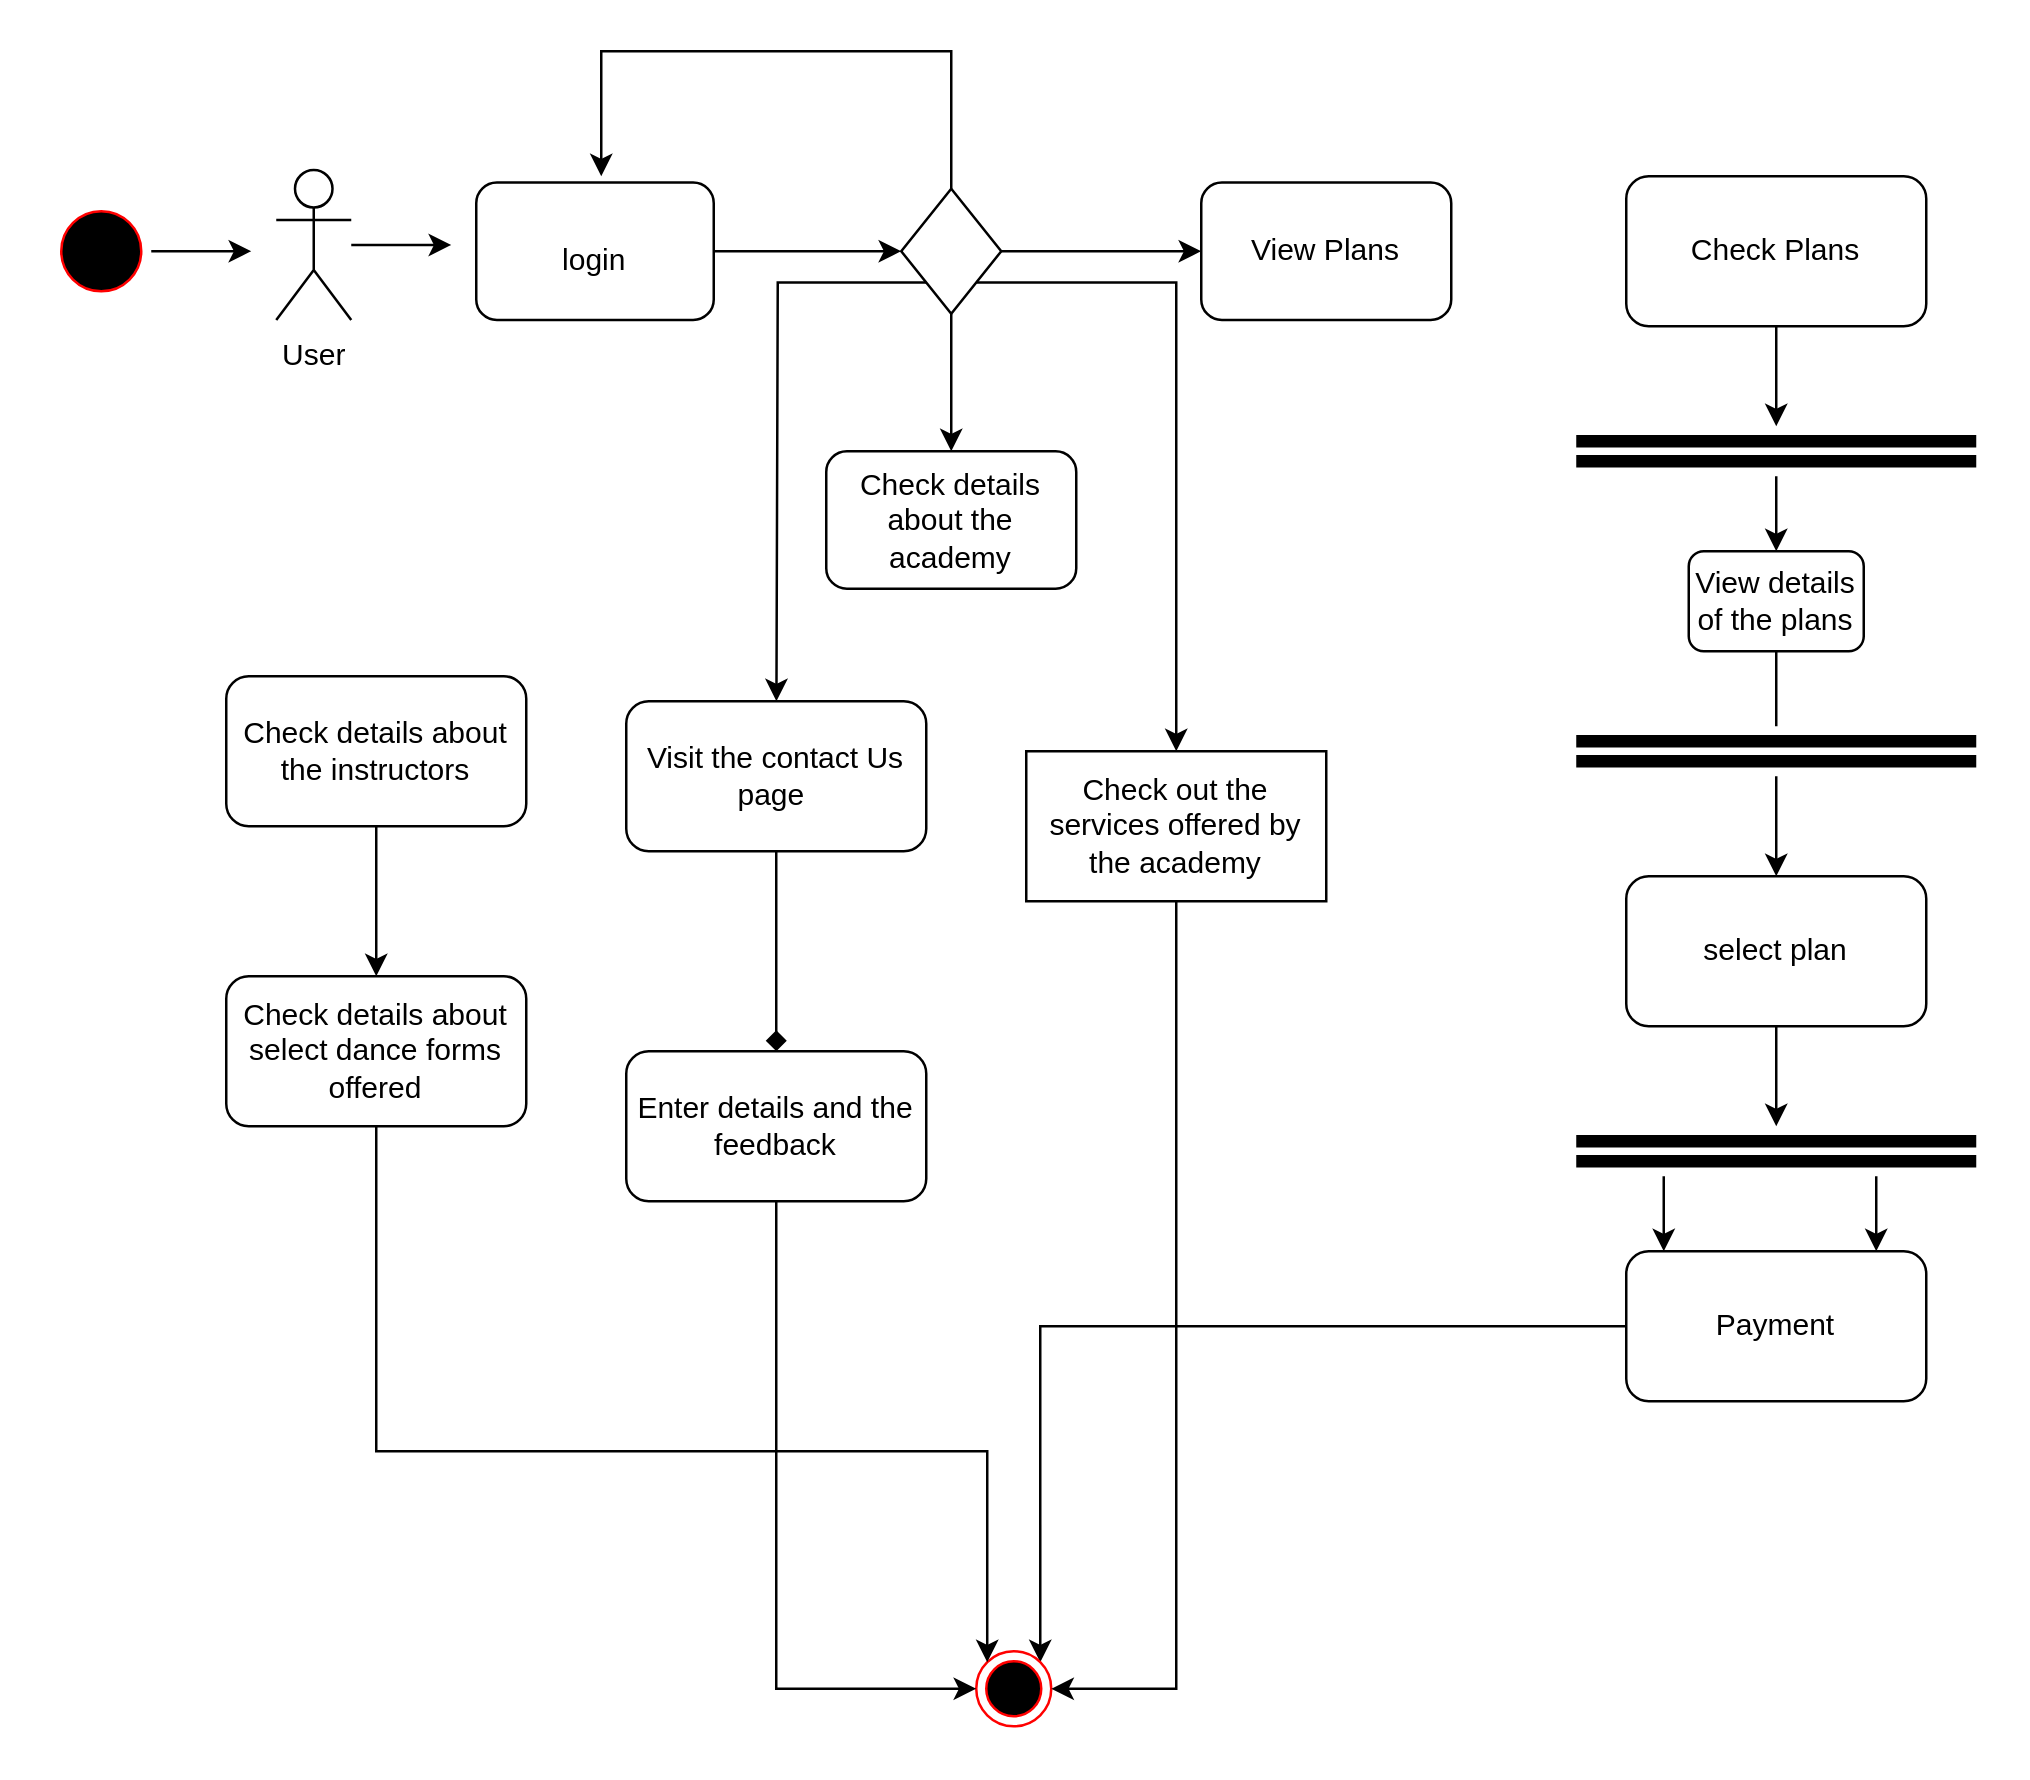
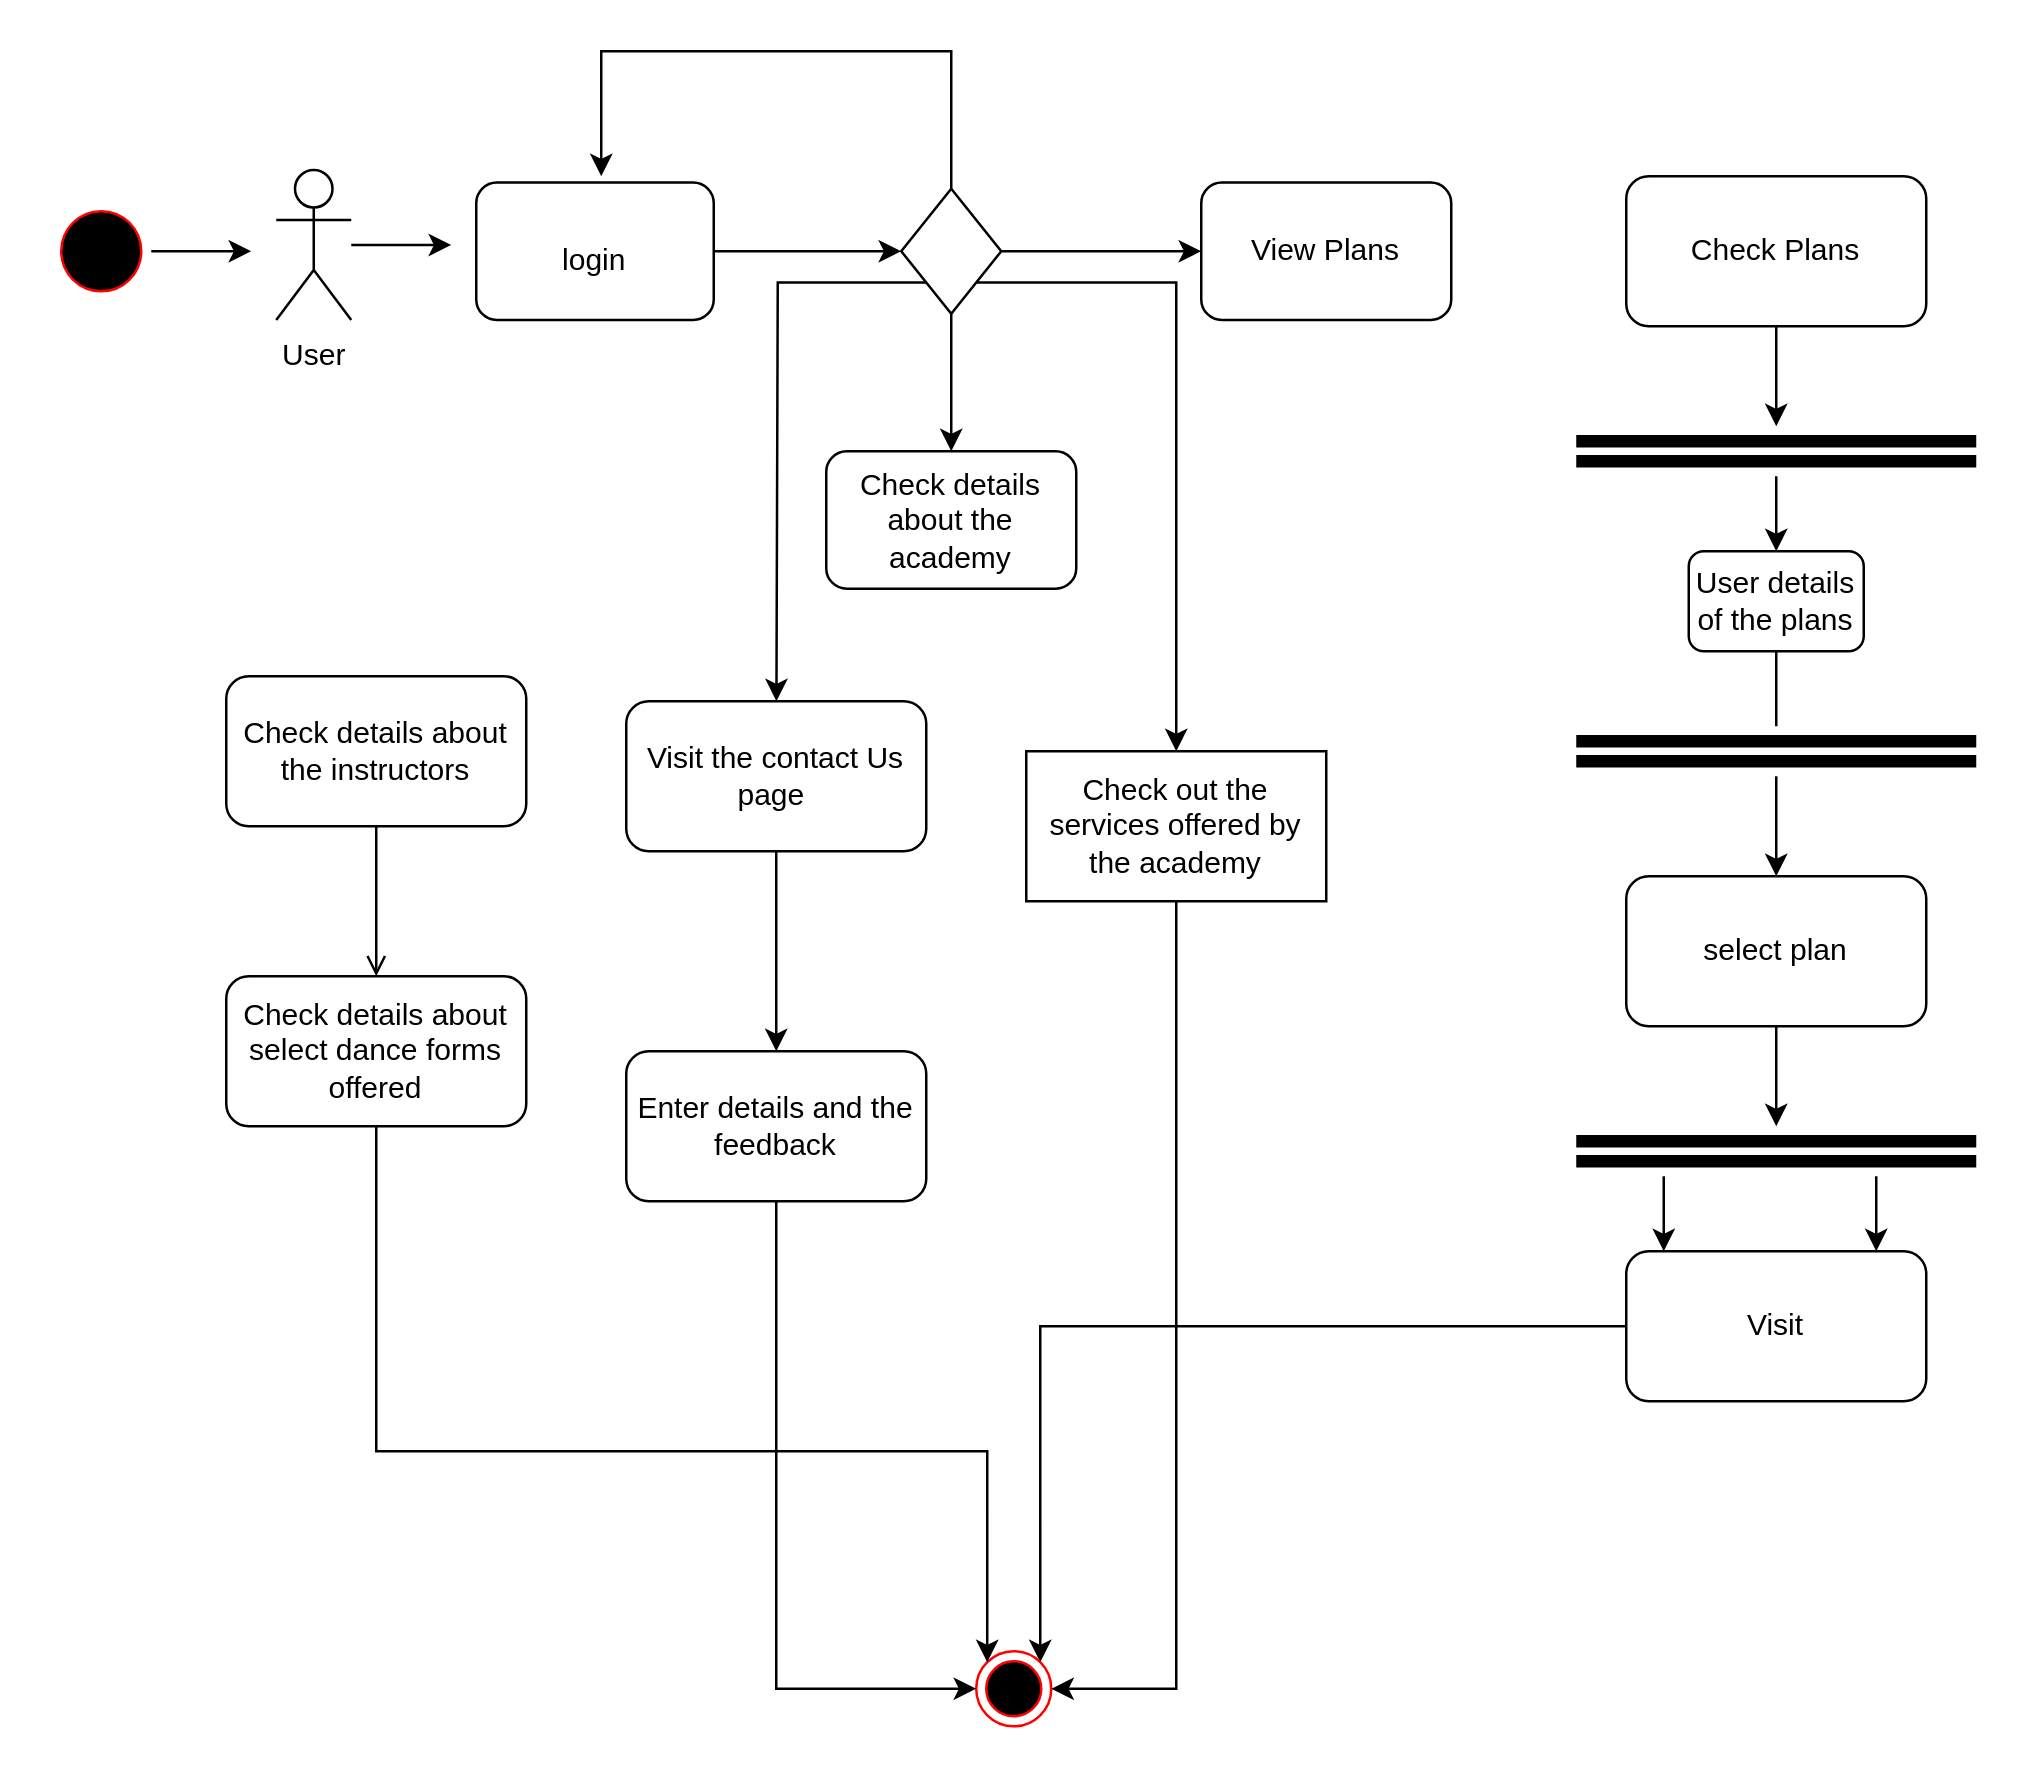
node "View details of the plans": label "View details of the plans" -> "User details of the plans"
edge "Check details about the instructors" -> "Check details about select dance forms offered": arrowhead classic -> open
edge "Visit the contact Us page" -> "Enter details and the feedback": arrowhead diamond -> classic
node "Payment": label "Payment" -> "Visit"
